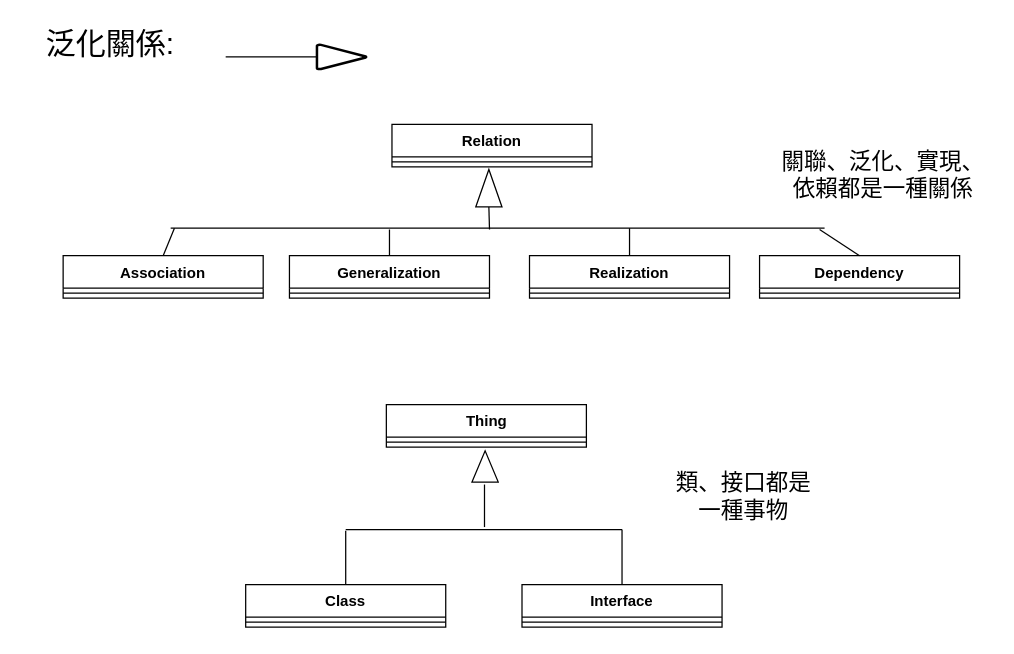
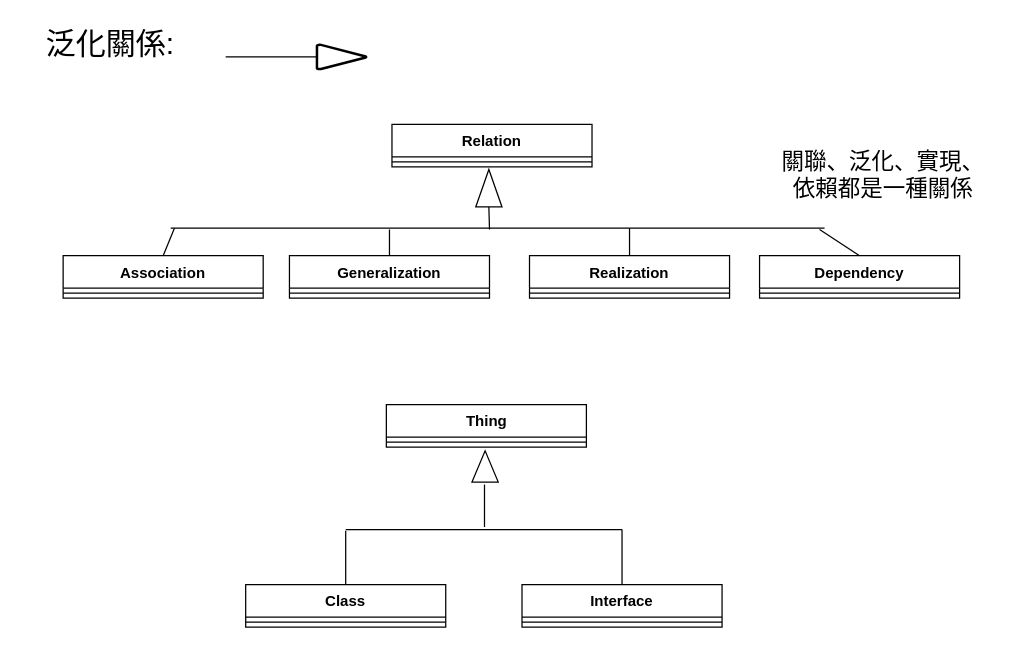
node "類、接口都是一種事物": removed
